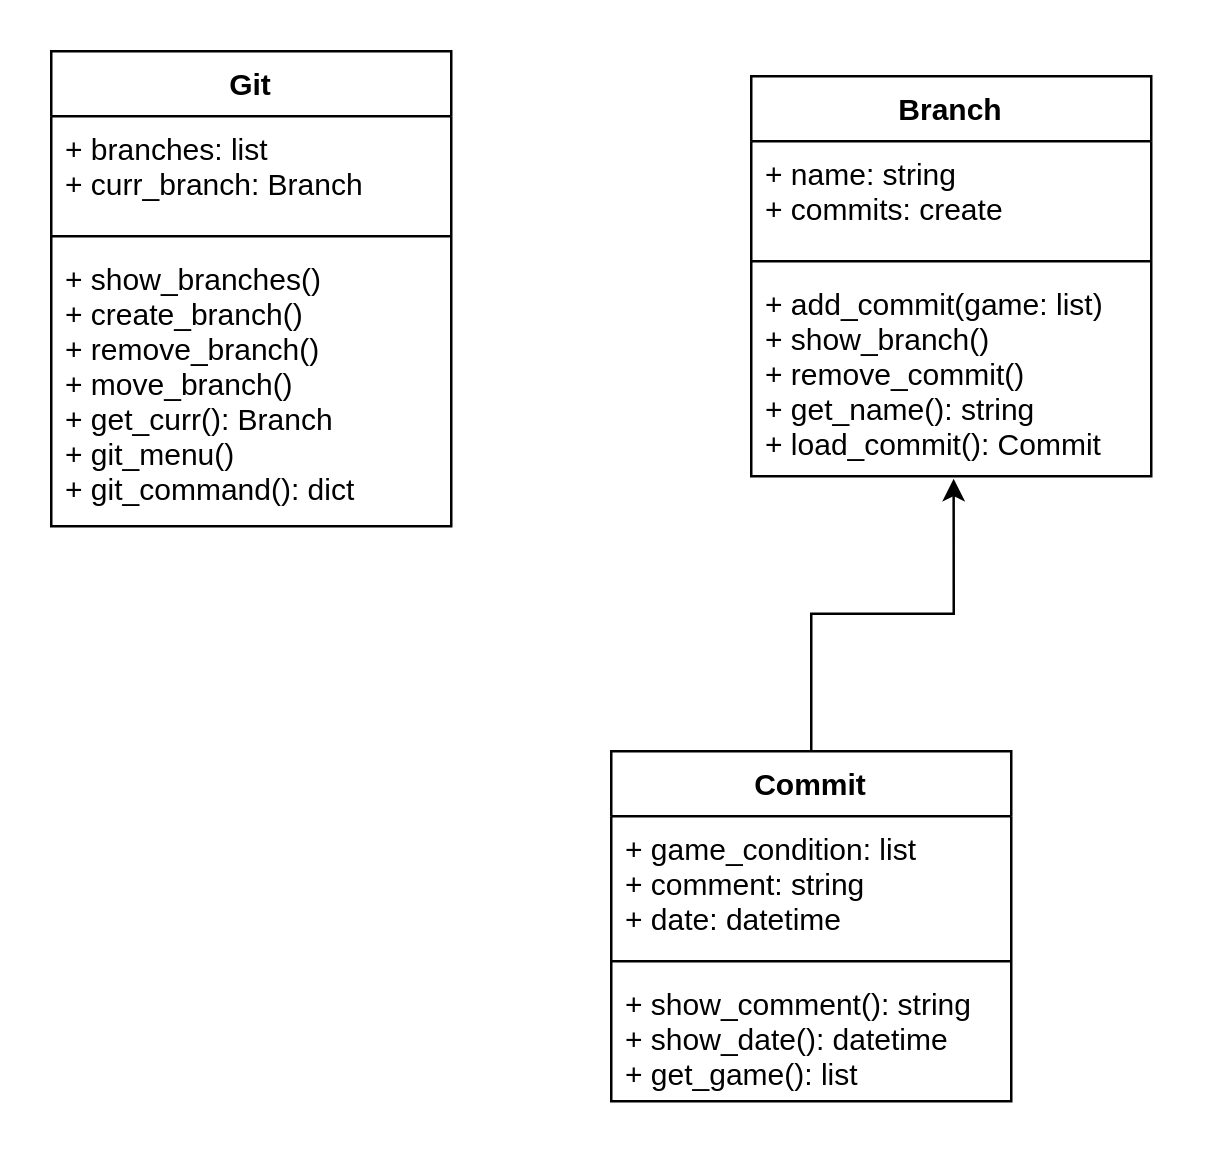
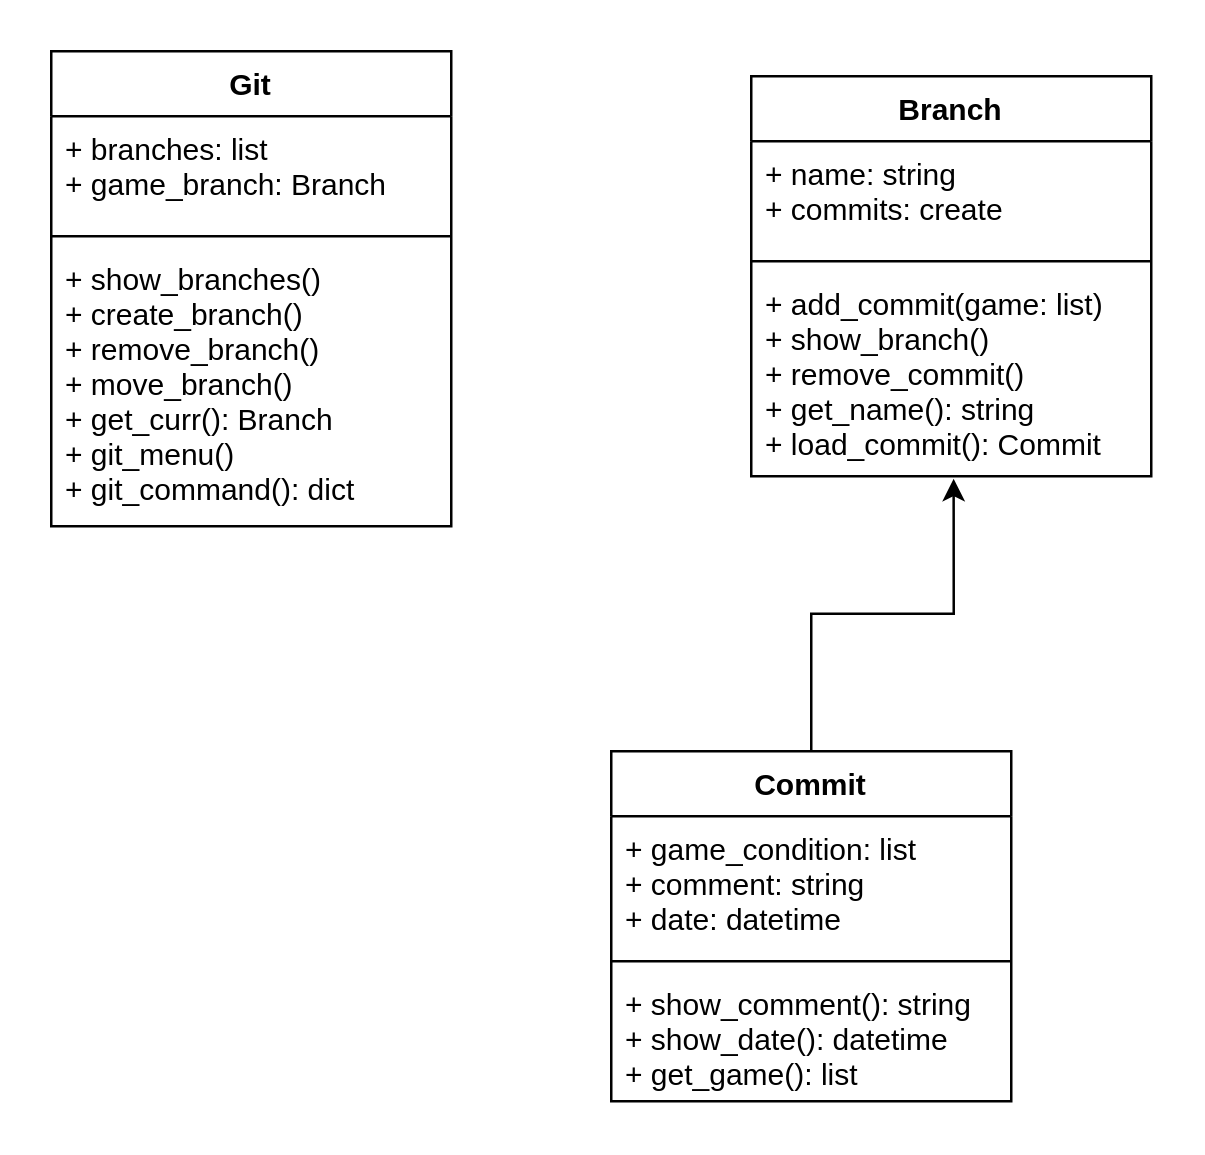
node "+ branches: list + curr_branch: Branch": label "+ branches: list + curr_branch: Branch" -> "+ branches: list + game_branch: Branch"
